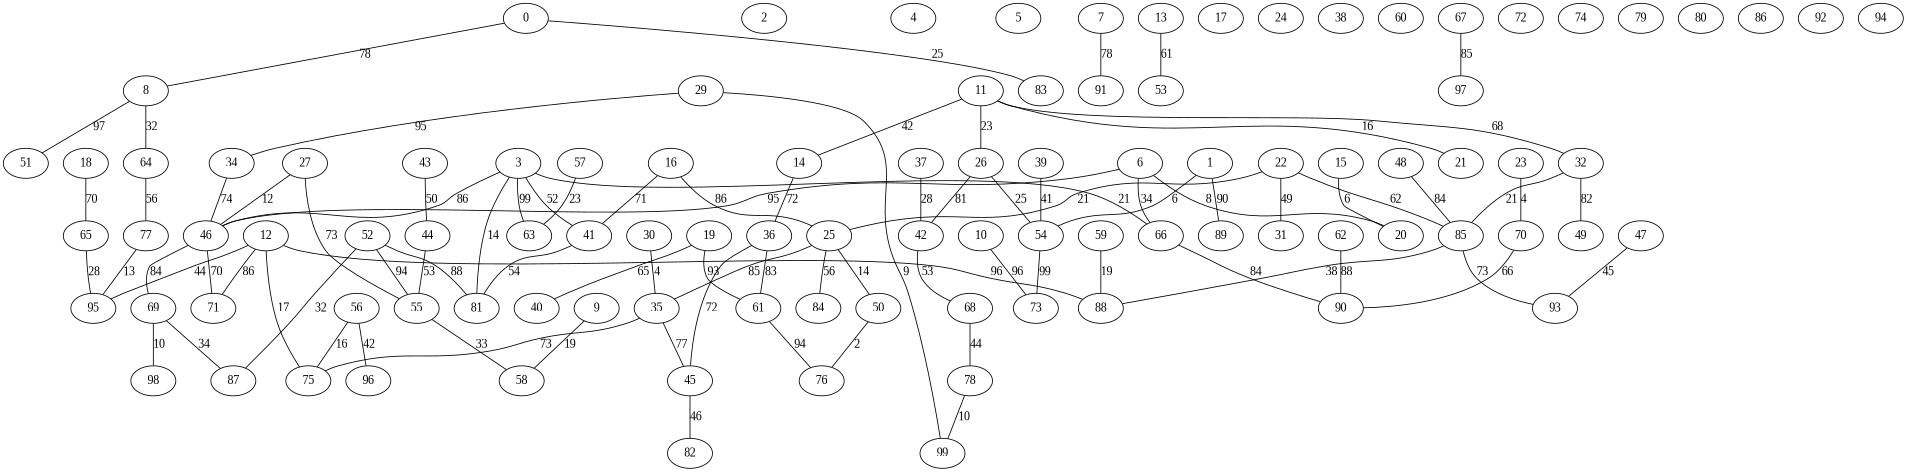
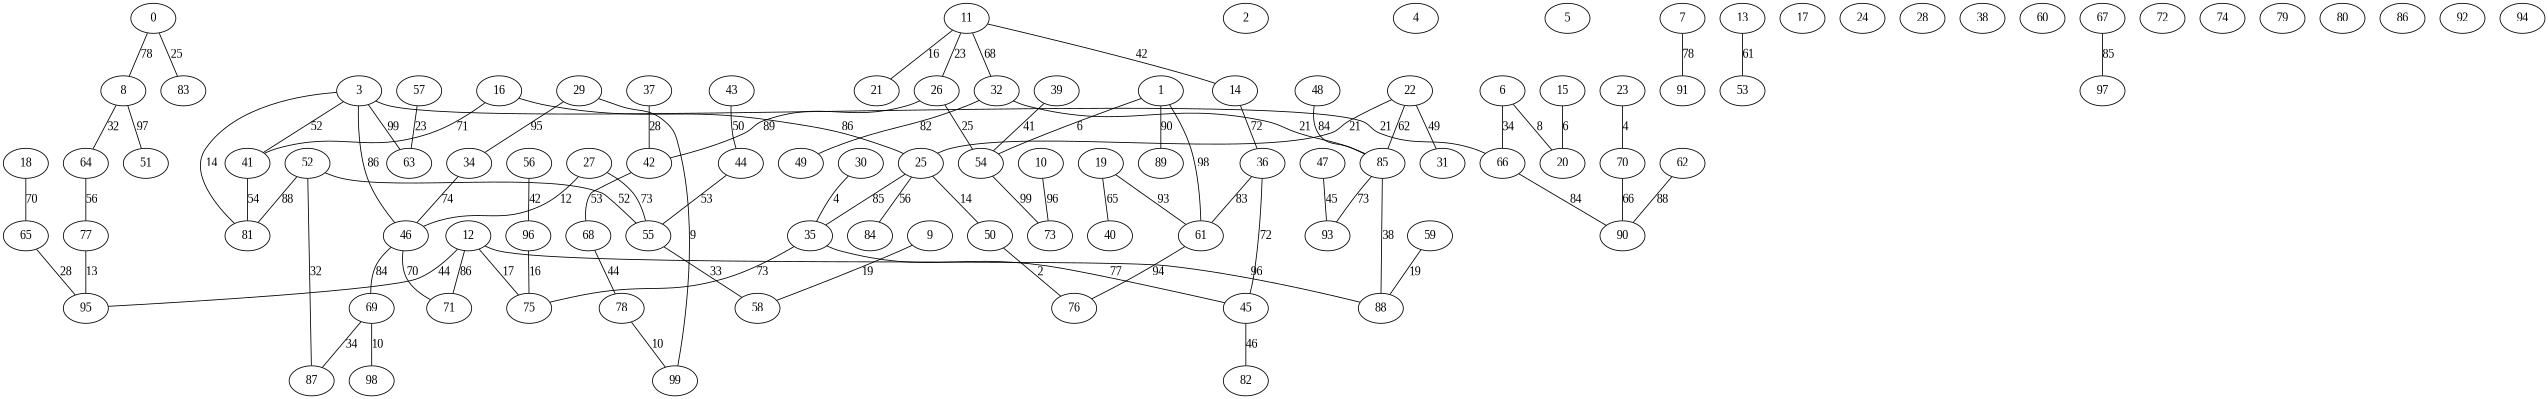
node "28": added
edge "1" -- "61": added, label "98"
edge "26" -- "42": label "81" -> "89"
edge "6" -- "46": removed, label "95"
edge "52" -- "55": label "94" -> "52"
edge "56" -- "75": now "96" -- "75"
